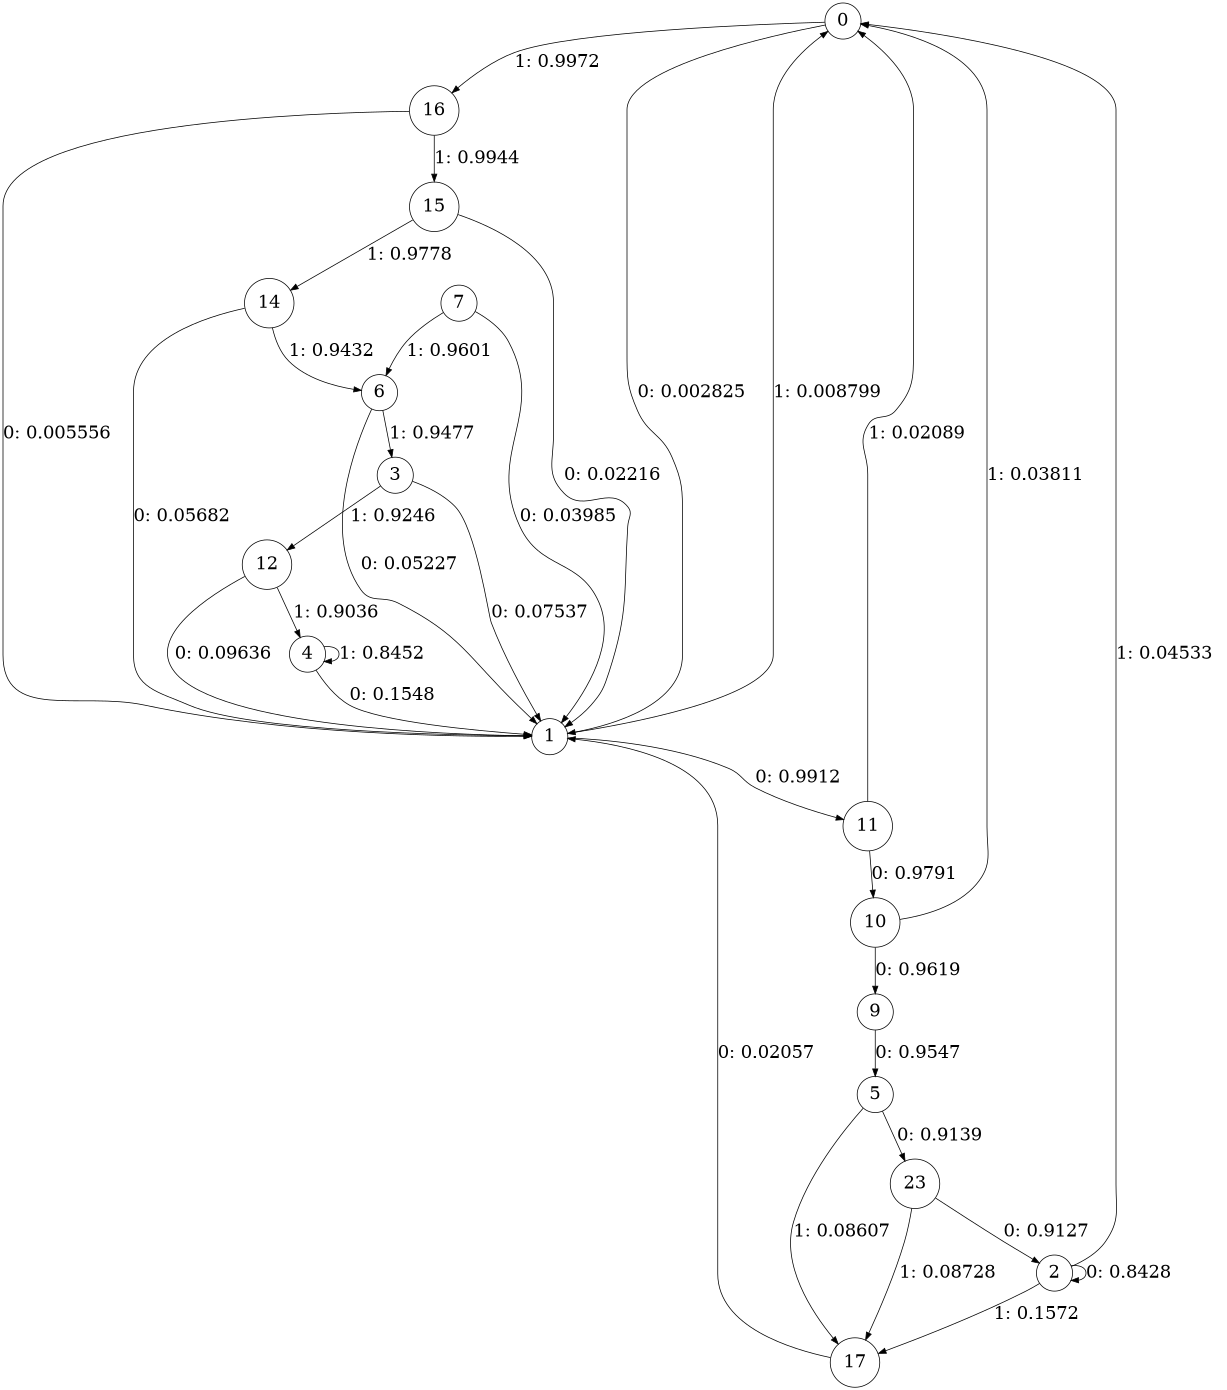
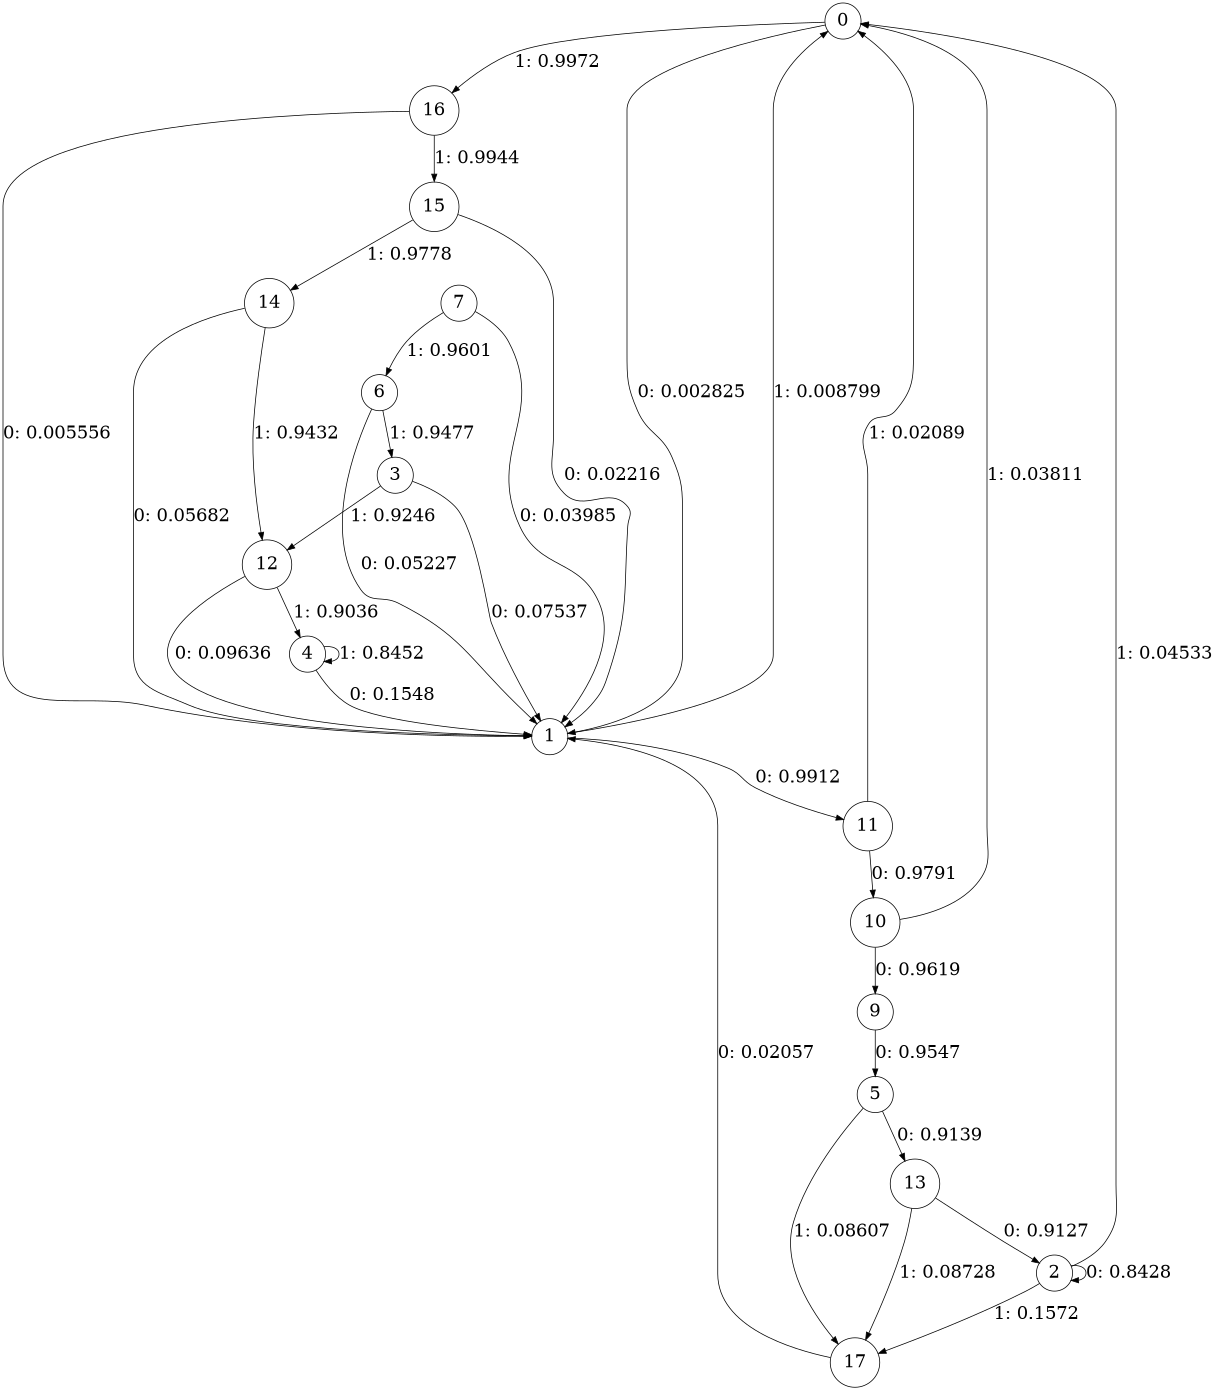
edge "14" -> "6": now "14" -> "12"
node "23": label "23" -> "13"
